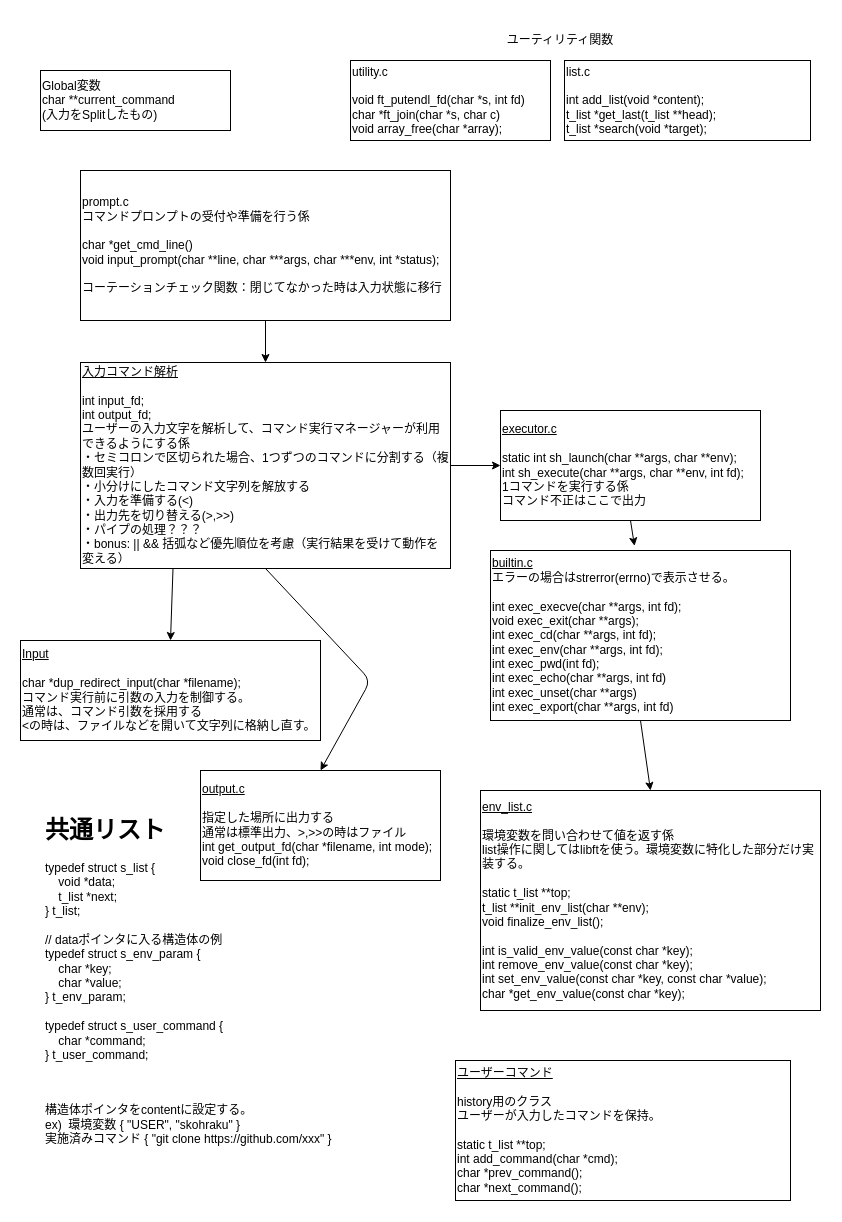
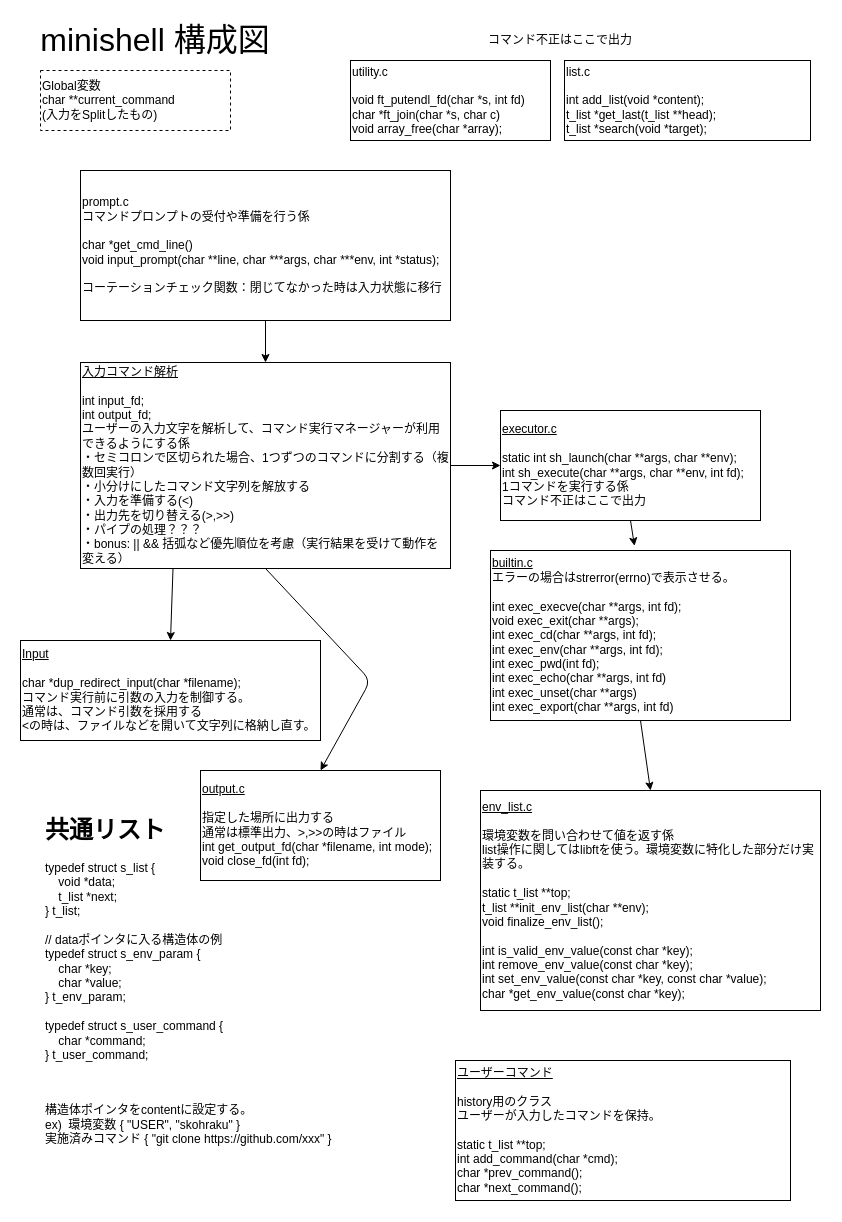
node "minishell 構成図": added
node "ユーティリティ関数": label "ユーティリティ関数" -> "コマンド不正はここで出力"
node "Global変数 char **current_command (入力をSplitしたもの)": style solid -> dashed
